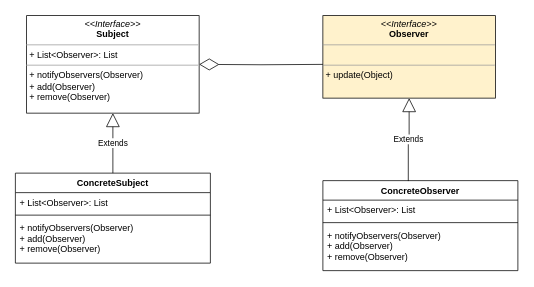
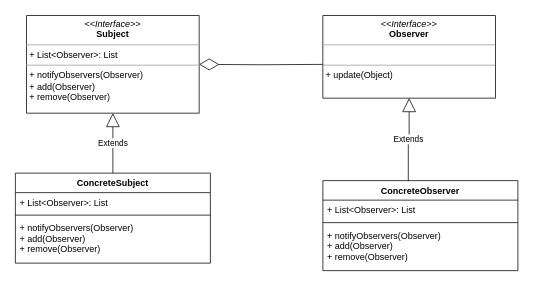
node "<<Interface>> Observer + update(Object)": fillcolor #fff2cc -> #ffffff
